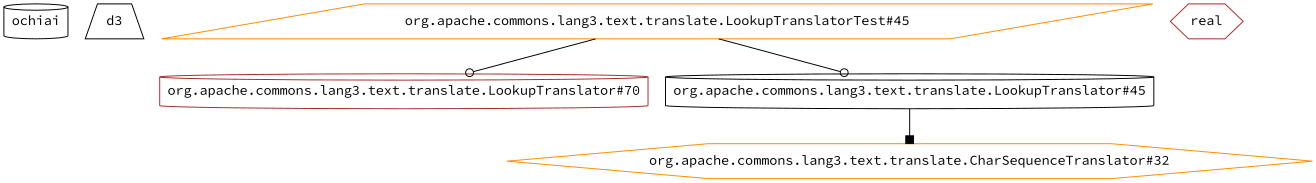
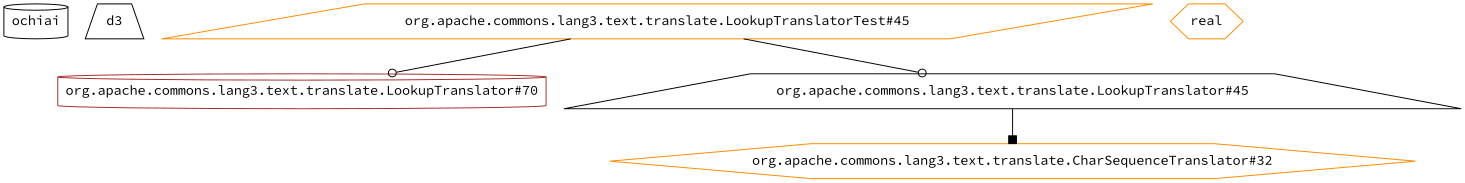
node "real": color brown -> darkorange
node "org.apache.commons.lang3.text.translate.LookupTranslator#45": shape cylinder -> trapezium
